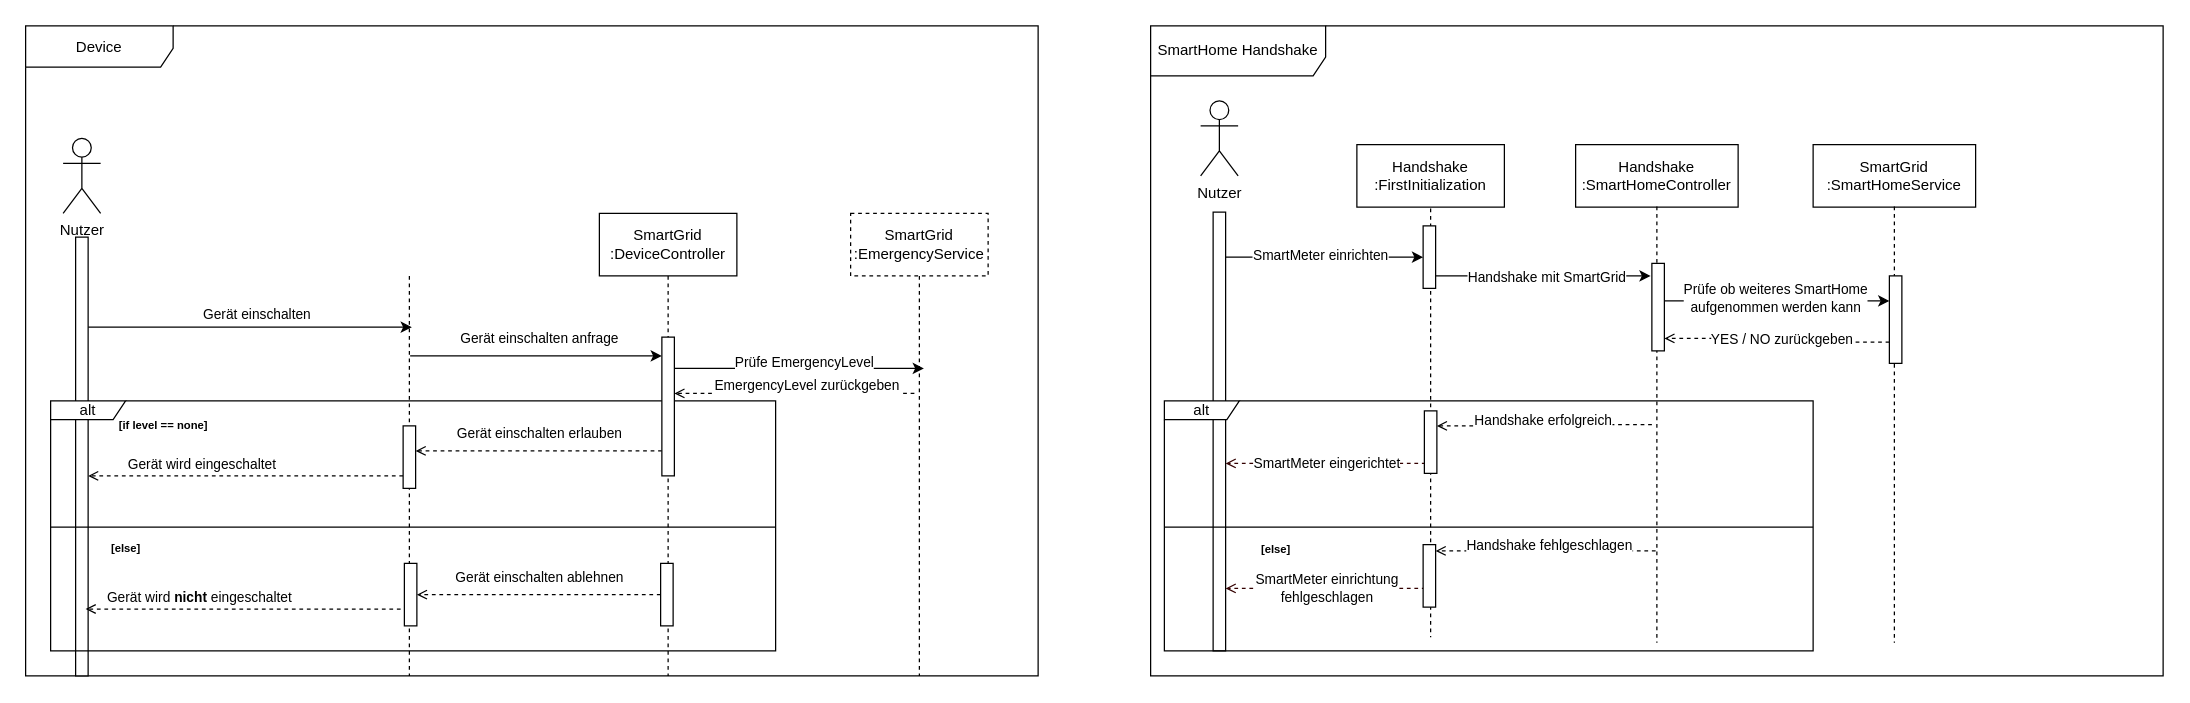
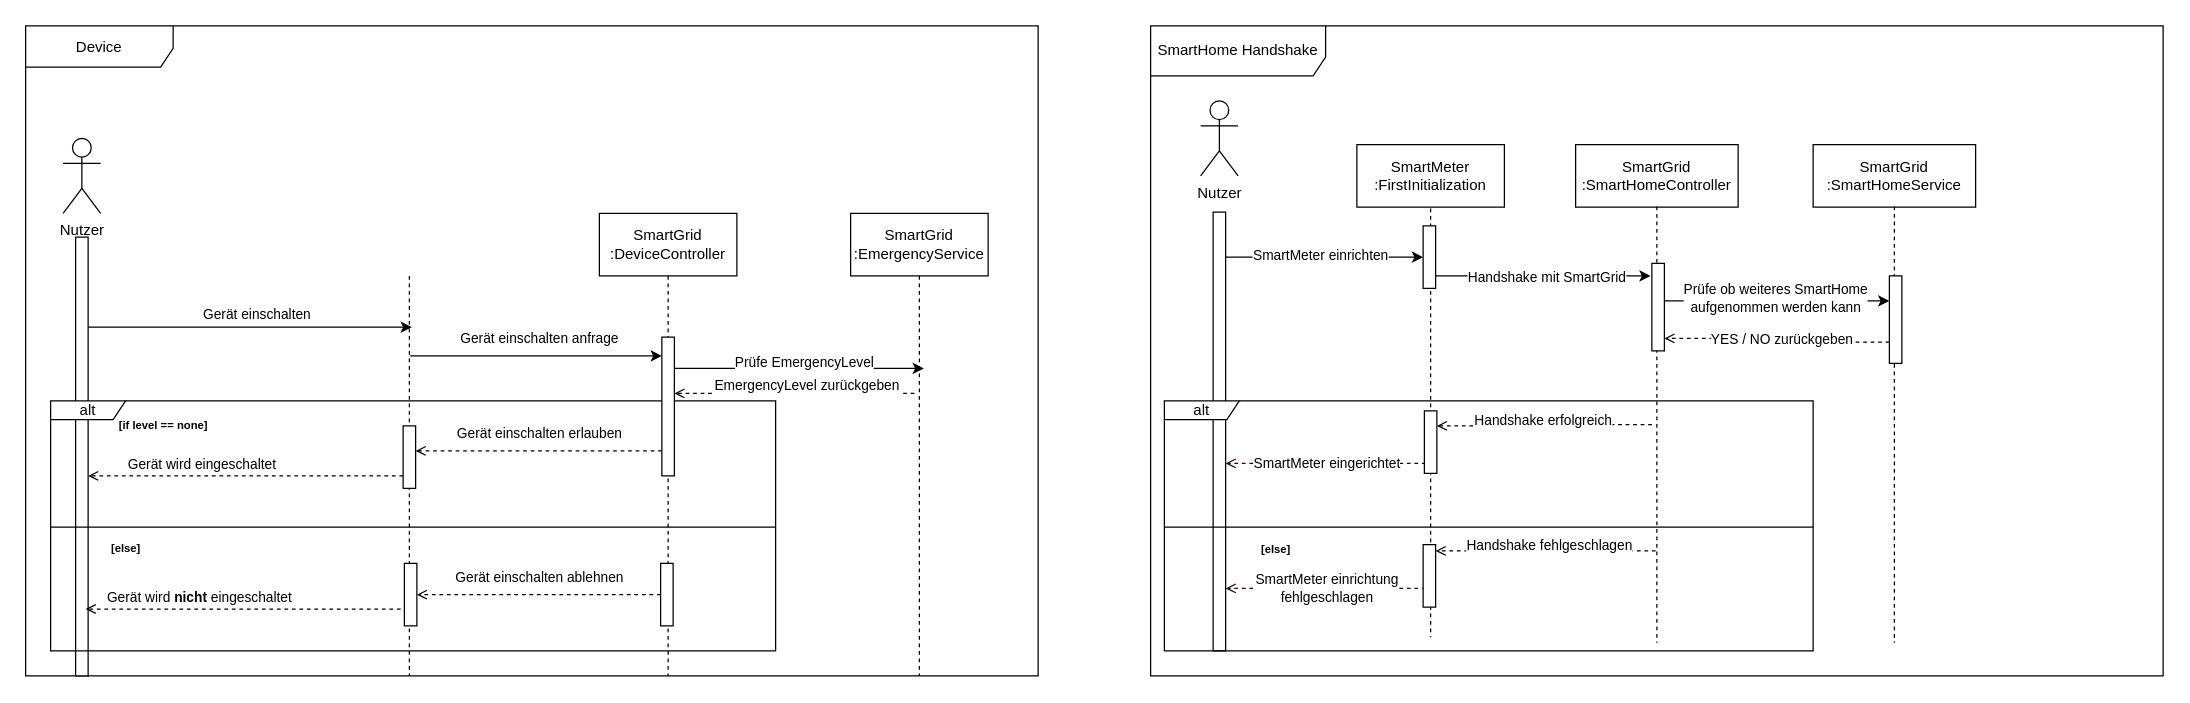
node "Handshake :FirstInitialization": label "Handshake :FirstInitialization" -> "SmartMeter :FirstInitialization"
node "Handshake :SmartHomeController": label "Handshake :SmartHomeController" -> "SmartGrid :SmartHomeController"
node "SmartGrid :EmergencyService": style dashed -> solid
